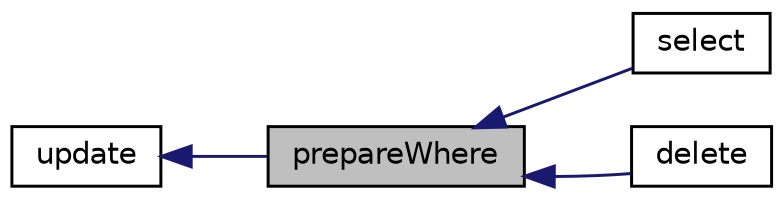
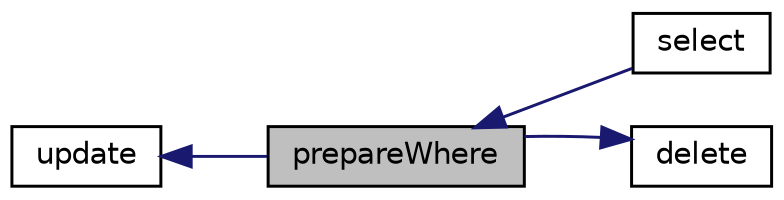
edge "delete" -> "prepareWhere": reversed
